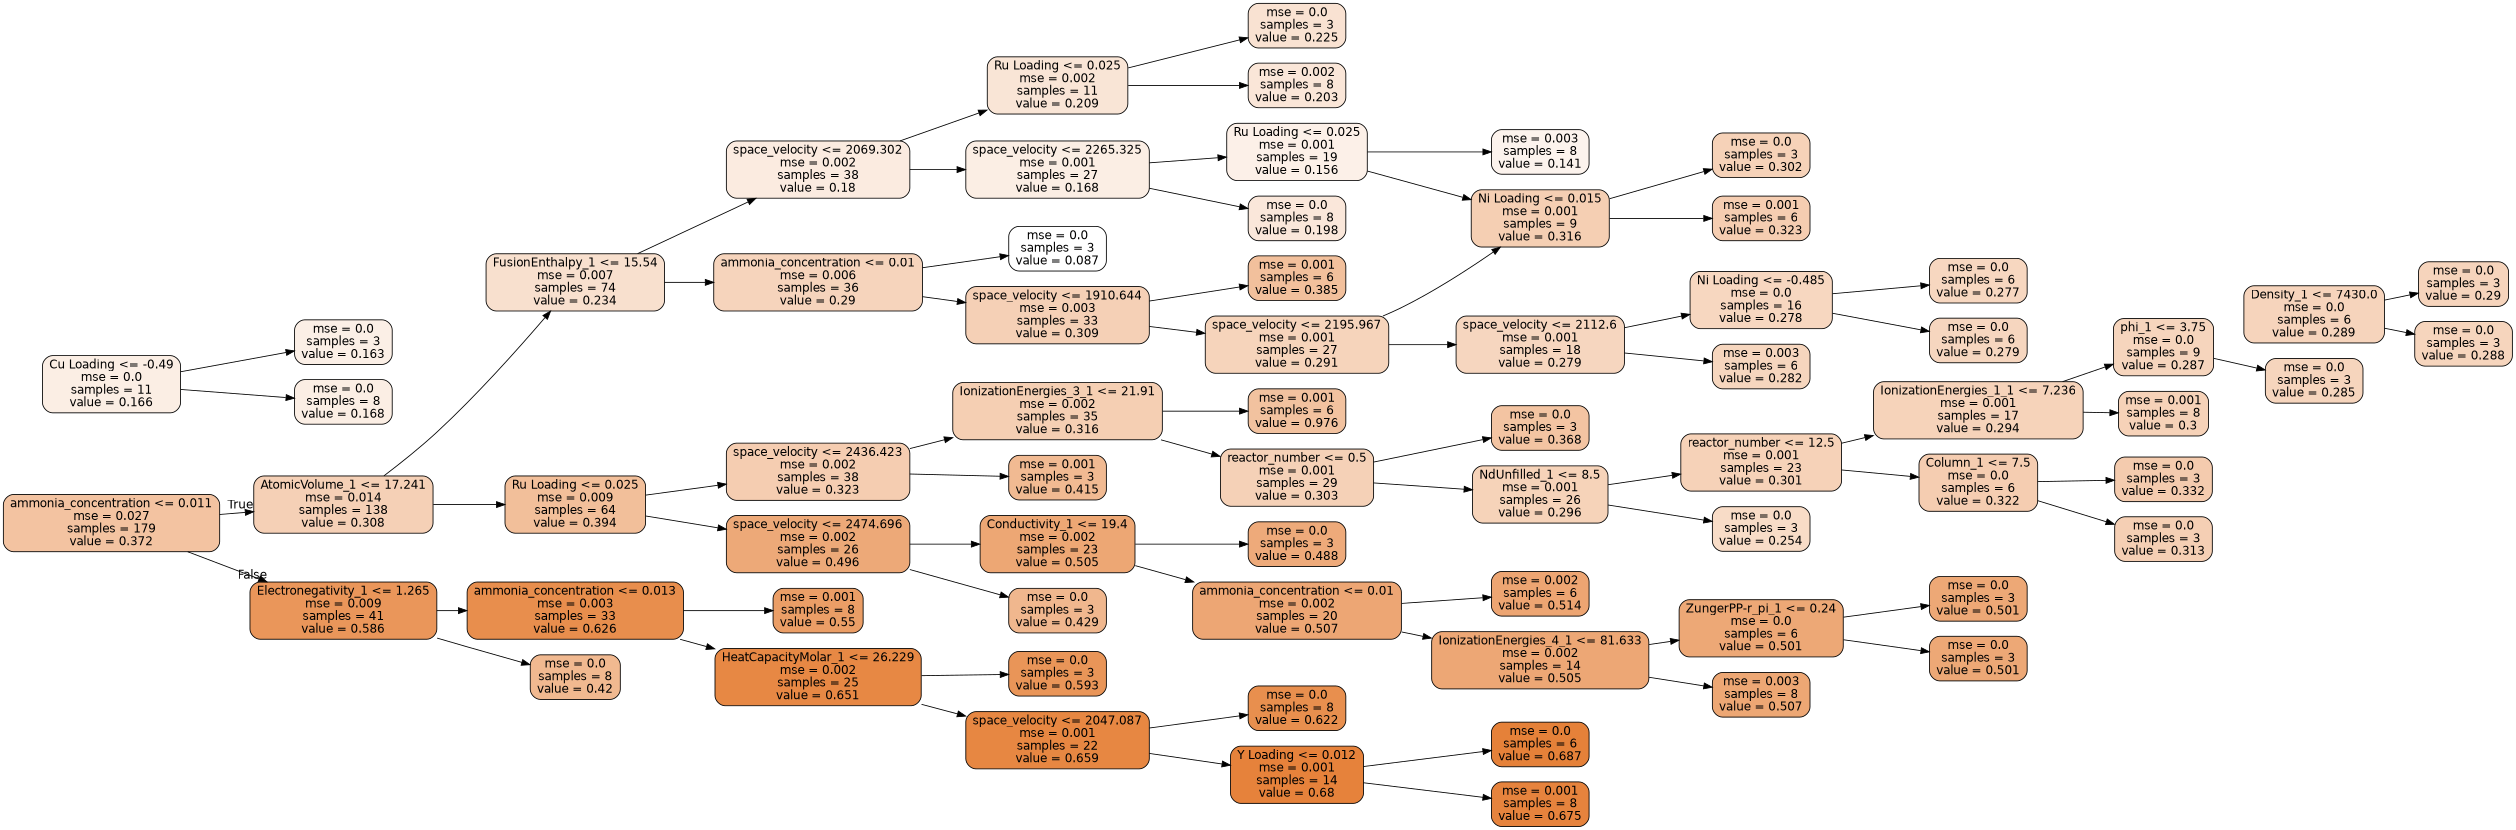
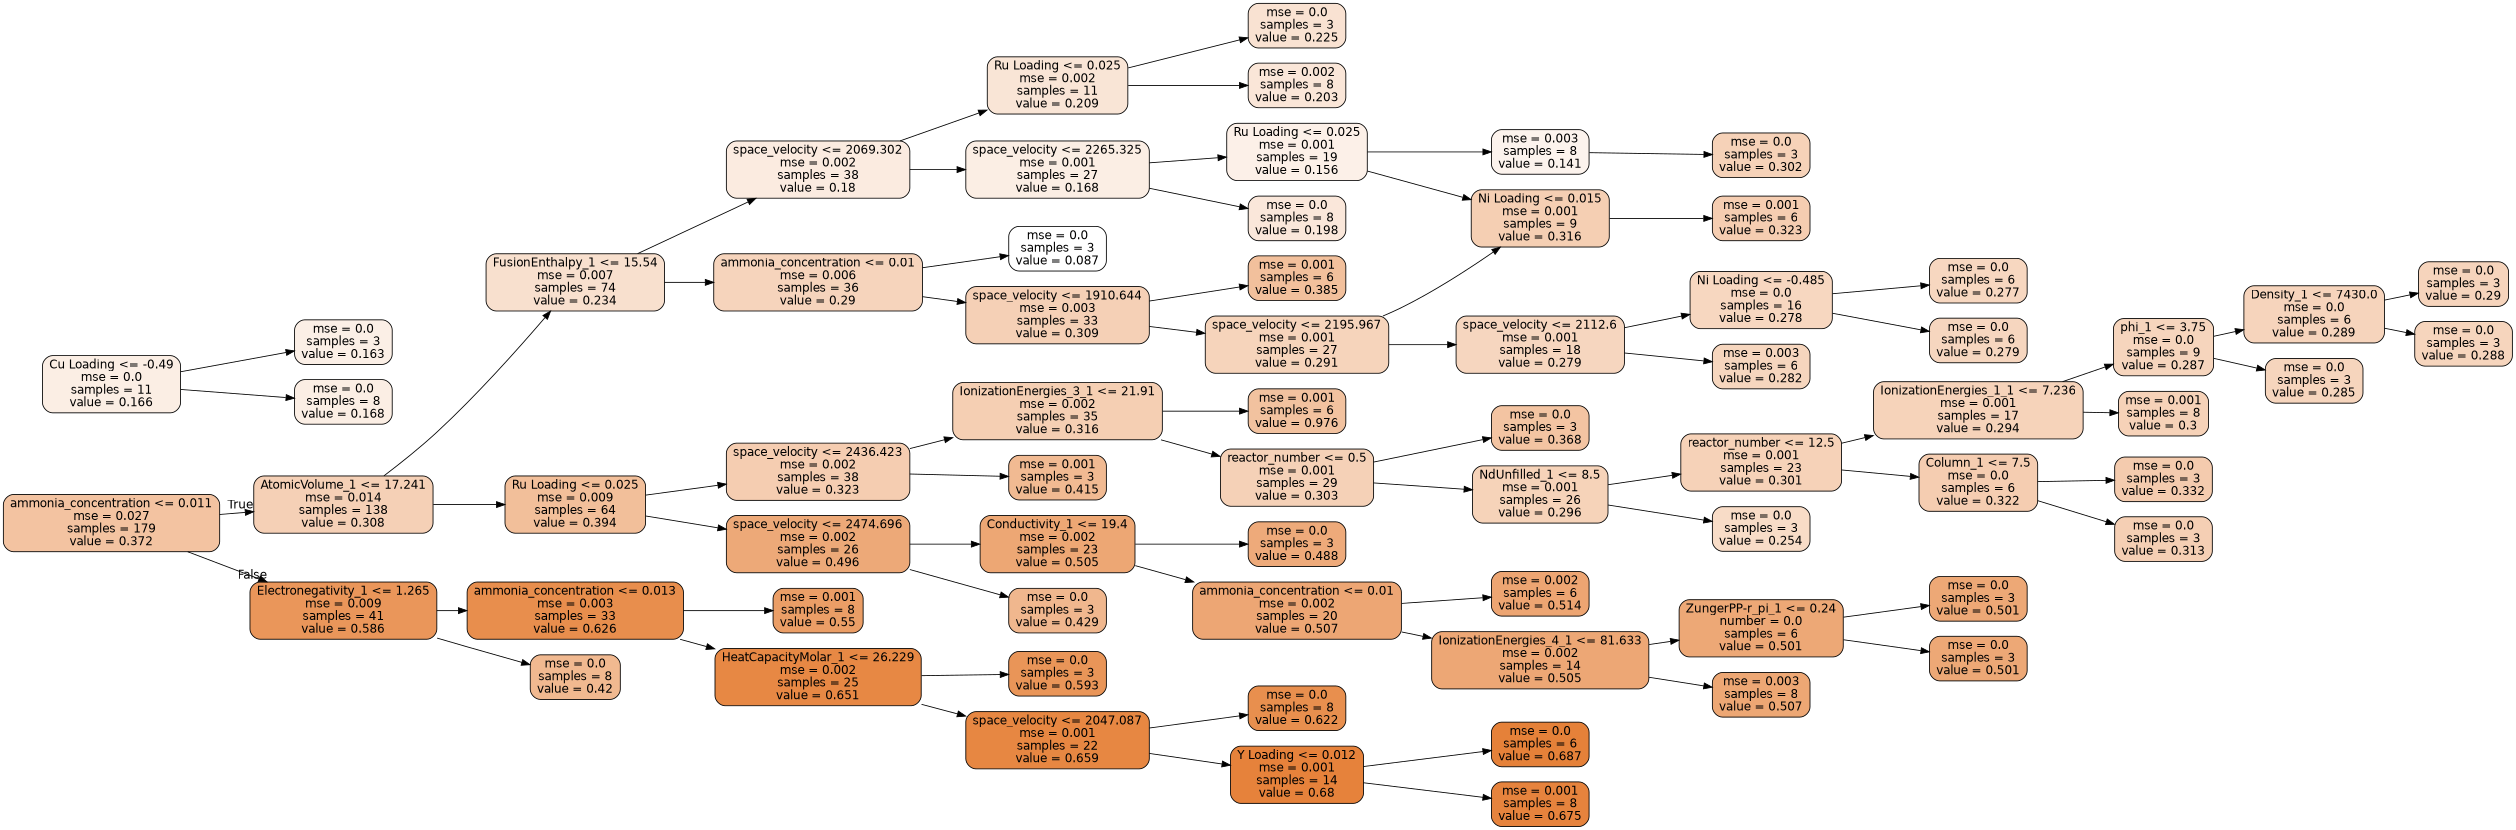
edge "Ni Loading <= 0.015 mse = 0.001 samples = 9 value = 0.316" -> "mse = 0.0 samples = 3 value = 0.302": now "mse = 0.003 samples = 8 value = 0.141" -> "mse = 0.0 samples = 3 value = 0.302"
edge "phi_1 <= 3.75 mse = 0.0 samples = 9 value = 0.287" -> "Density_1 <= 7430.0 mse = 0.0 samples = 6 value = 0.289": added
node "ZungerPP-r_pi_1 <= 0.24 mse = 0.0 samples = 6 value = 0.501": label "ZungerPP-r_pi_1 <= 0.24 mse = 0.0 samples = 6 value = 0.501" -> "ZungerPP-r_pi_1 <= 0.24 number = 0.0 samples = 6 value = 0.501"
